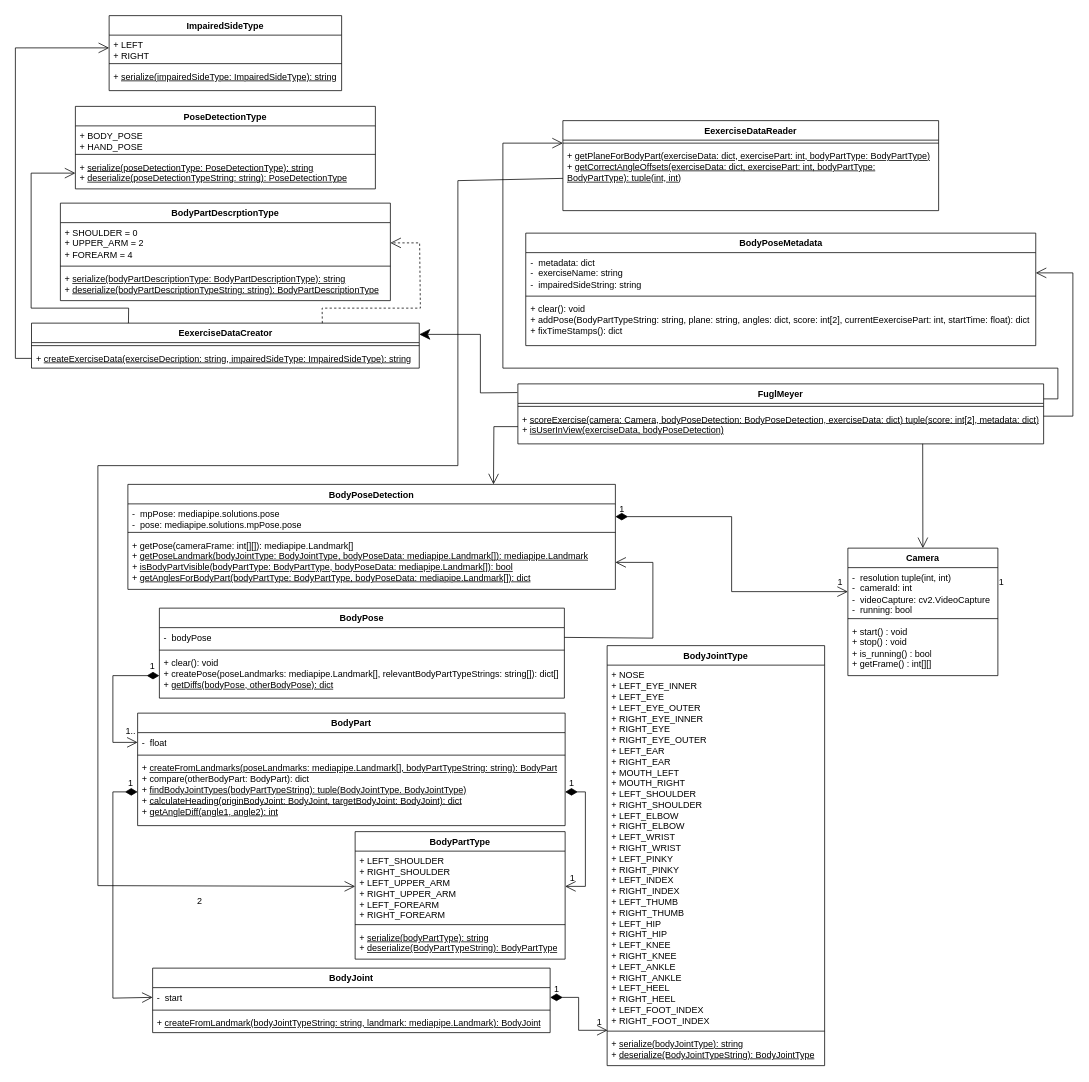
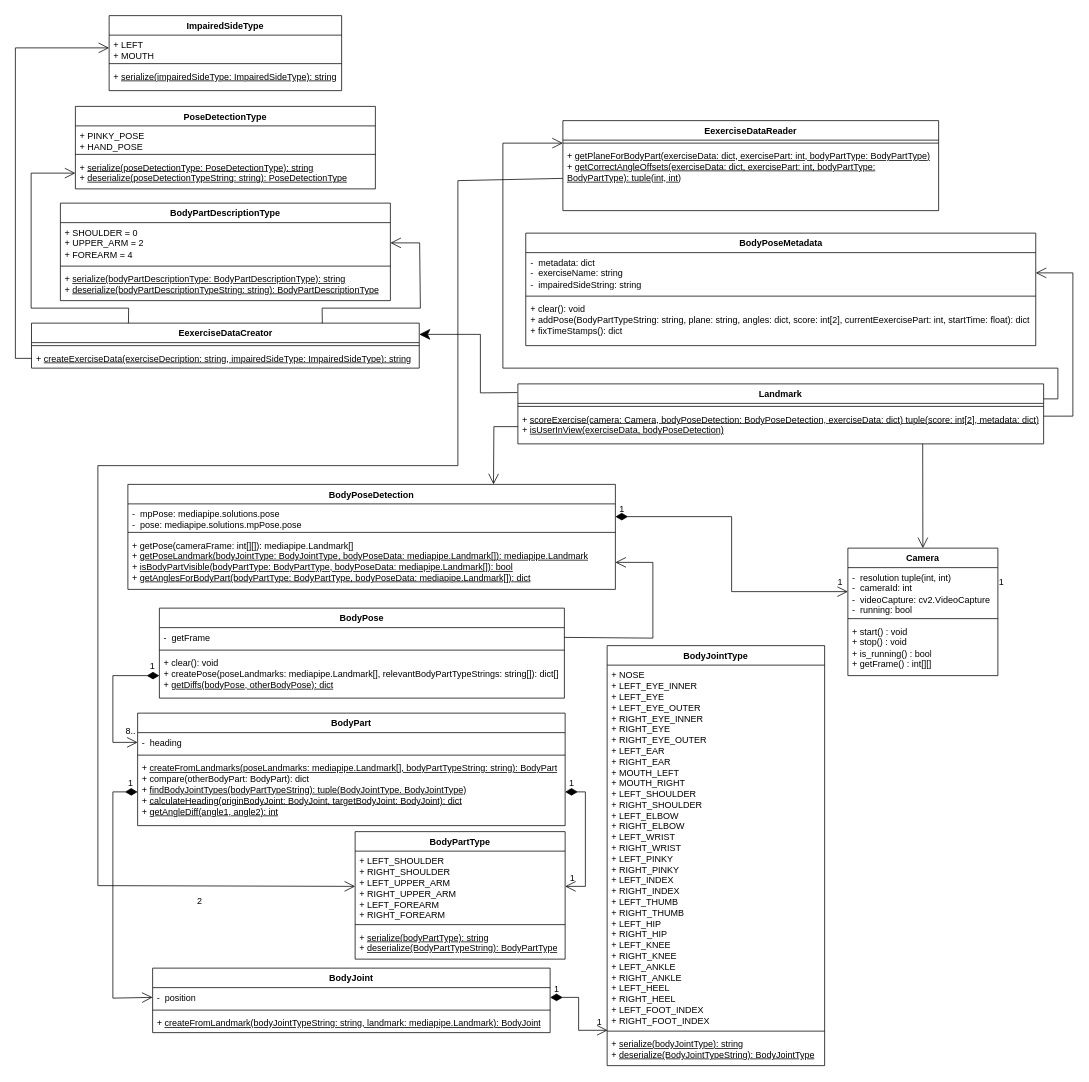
node "+ LEFT + RIGHT": label "+ LEFT + RIGHT" -> "+ LEFT + MOUTH"
node "+ BODY_POSE + HAND_POSE": label "+ BODY_POSE + HAND_POSE" -> "+ PINKY_POSE + HAND_POSE"
node "BodyPartDescrptionType": label "BodyPartDescrptionType" -> "BodyPartDescriptionType"
edge "EexerciseDataCreator" -> "+ SHOULDER = 0 + UPPER_ARM = 2 + FOREARM = 4": style dashed -> solid
node "FuglMeyer": label "FuglMeyer" -> "Landmark"
node "- bodyPose": label "- bodyPose" -> "- getFrame"
node "1..": label "1.." -> "8.."
node "- float": label "- float" -> "- heading"
node "- start": label "- start" -> "- position"
